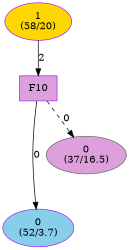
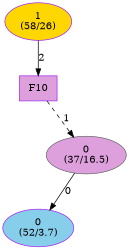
node "1 (58/20)": label "1 (58/20)" -> "1 (58/26)"
edge "F10" -> "0 (37/16.5)": label "0" -> "1"
edge "F10" -> "0 (52/3.7)": now "0 (37/16.5)" -> "0 (52/3.7)"
